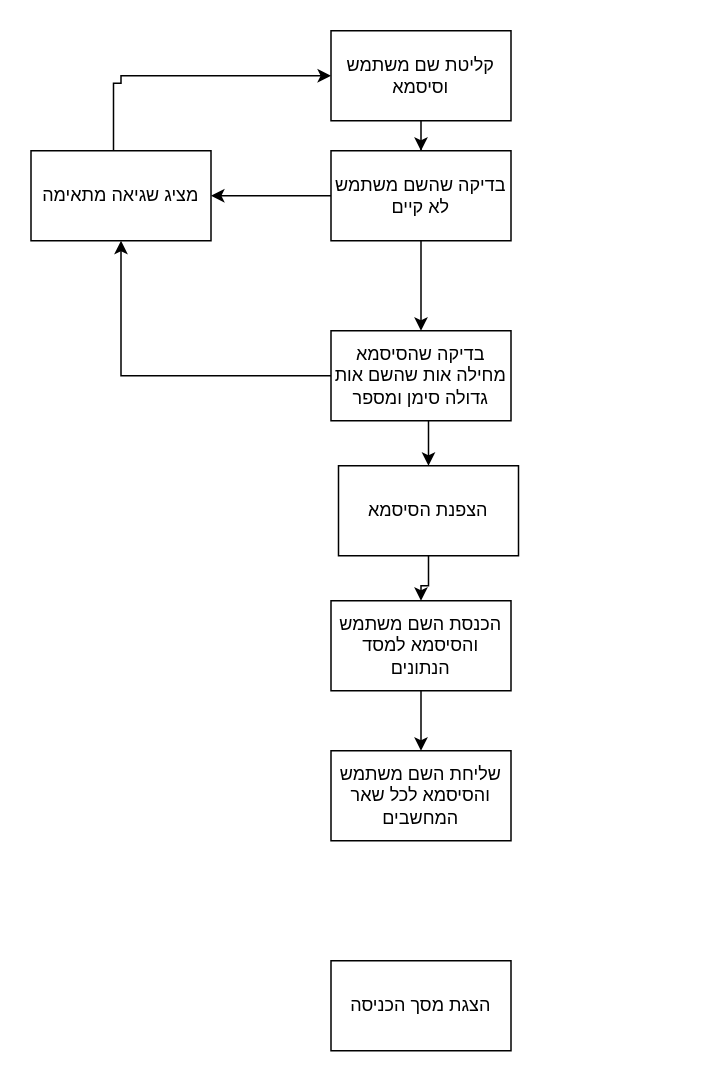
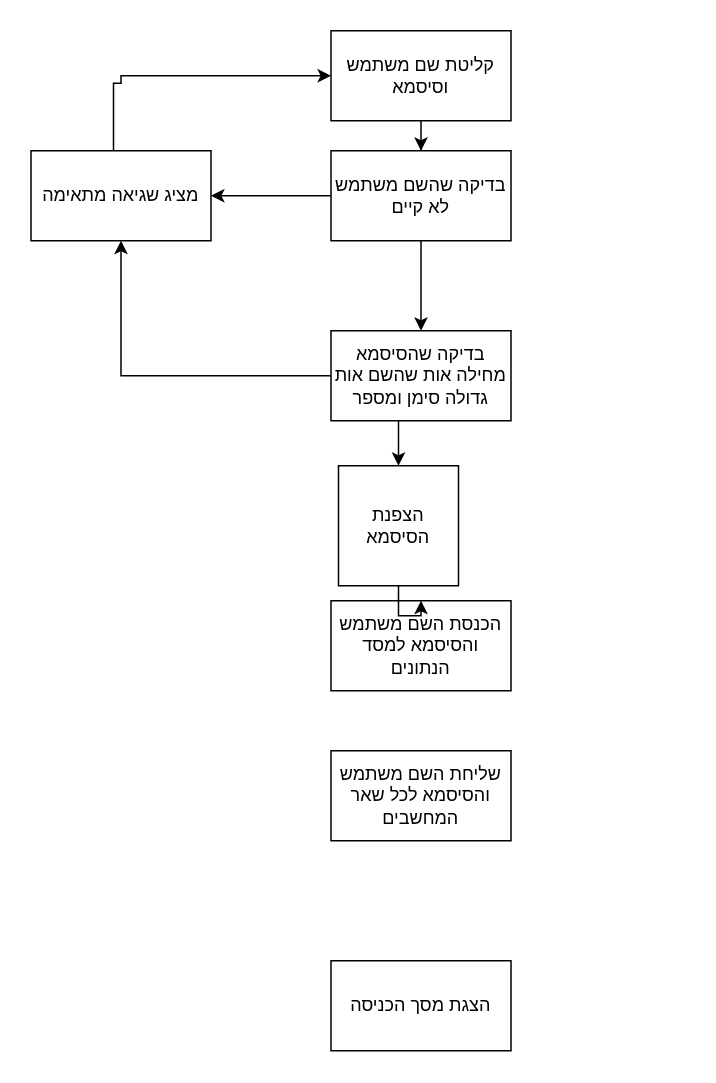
node "הצפנת הסיסמא": size 180x90 -> 120x120
edge "הכנסת השם משתמש והסיסמא למסד הנתונים" -> "שליחת השם משתמש והסיסמא לכל שאר המחשבים": removed
